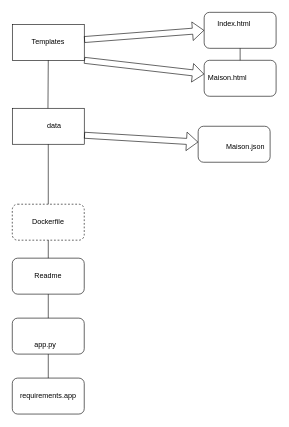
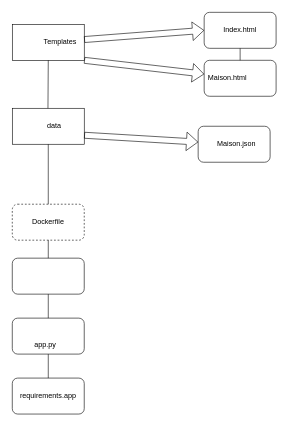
node "Index.html": moved (234, 24) -> (240, 30)
node "Templates": moved (48, 42) -> (60, 42)
node "Maison.json": moved (246, 147) -> (237, 144)
node "Readme": removed
